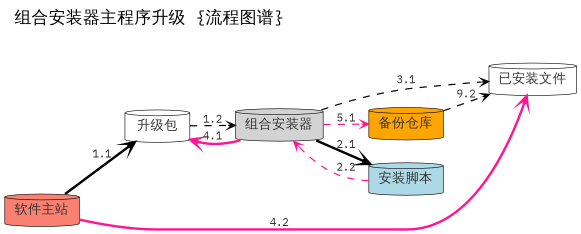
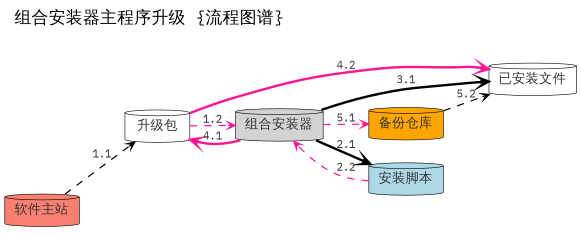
edge "组合安装器" -> "已安装文件": style dashed -> bold
edge "备份仓库" -> "已安装文件": label "9.2" -> "5.2"
edge "升级包" -> "组合安装器": color black -> deeppink
edge "软件主站" -> "升级包": style bold -> dashed
edge "软件主站" -> "已安装文件": now "升级包" -> "已安装文件"
